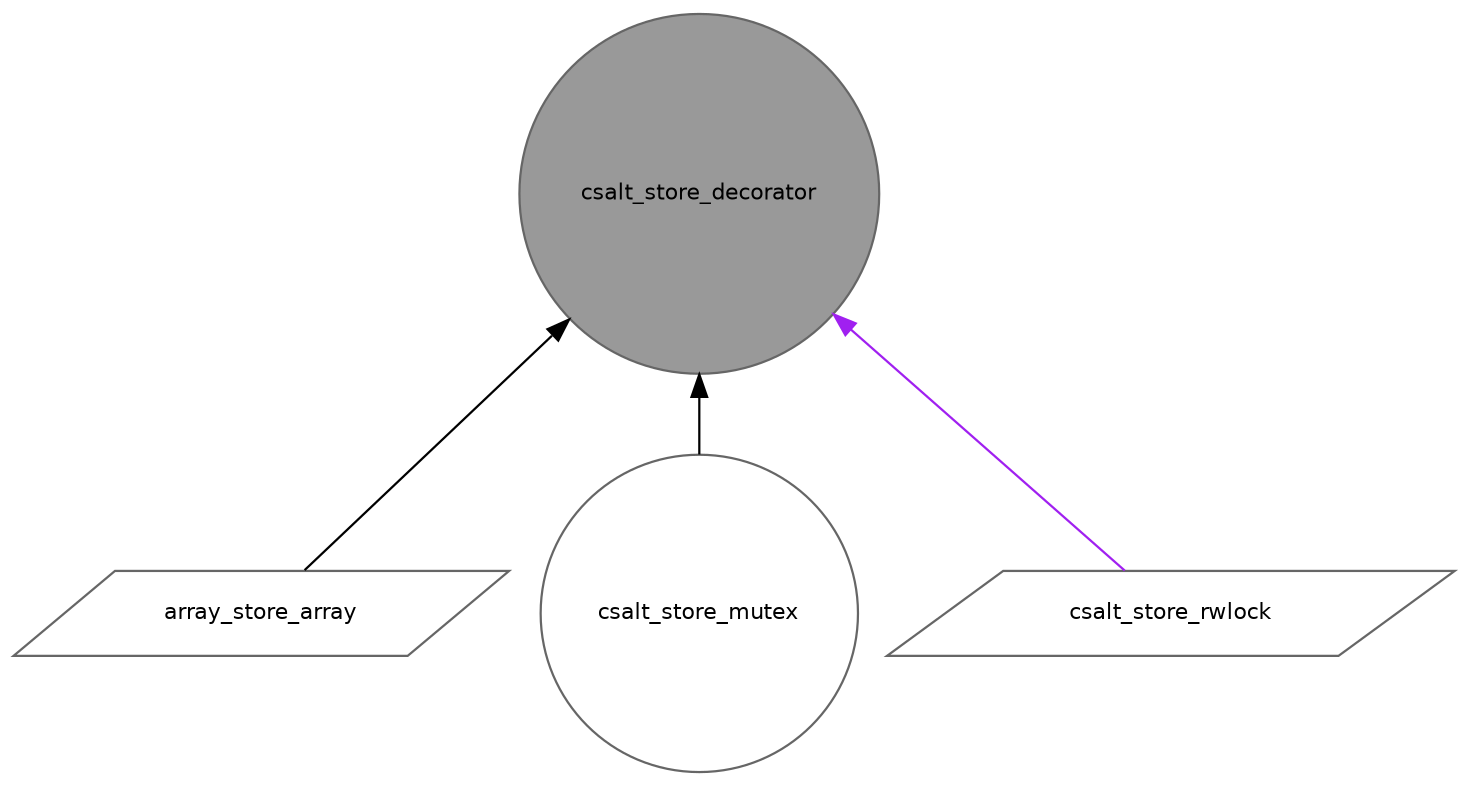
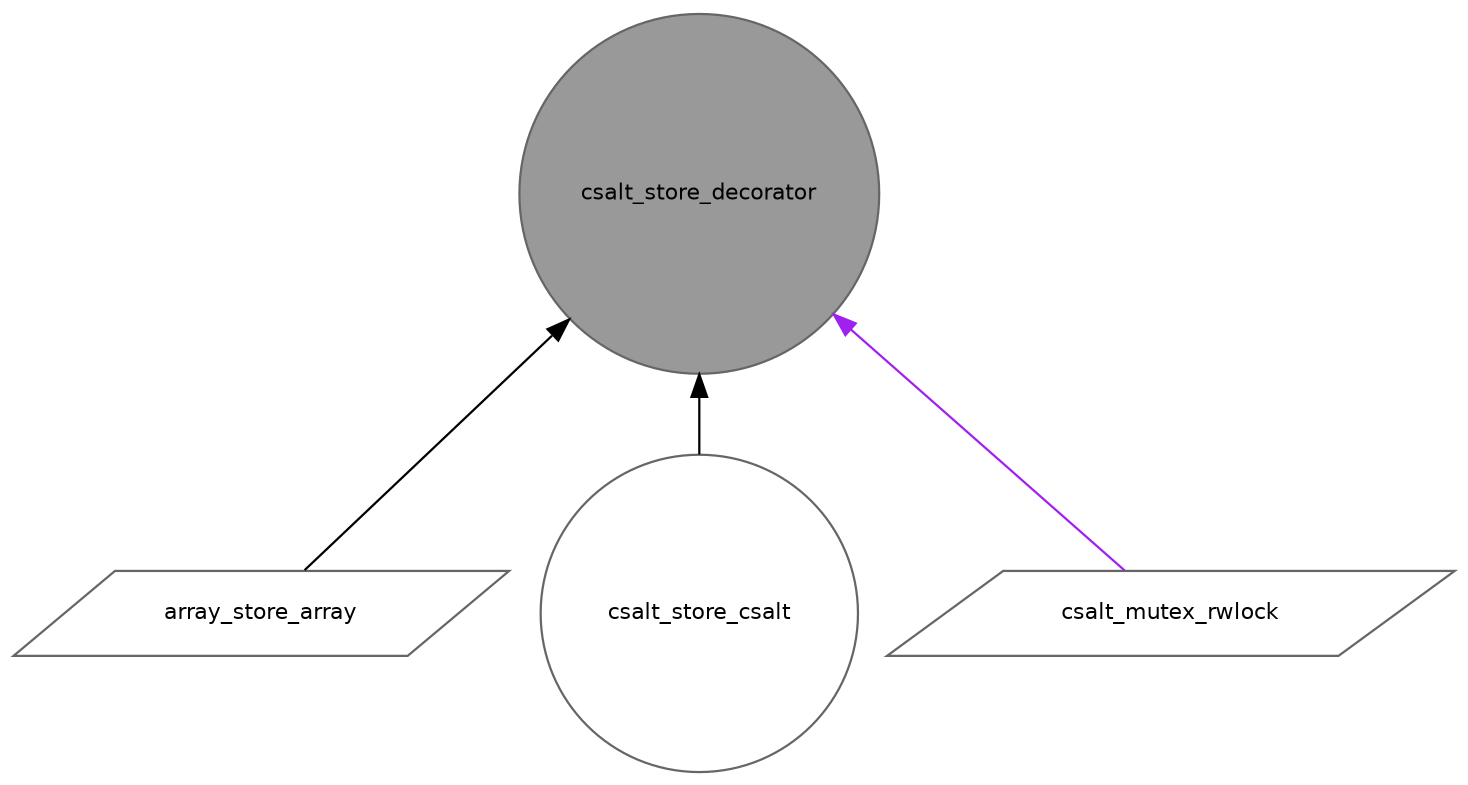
node "csalt_store_mutex": label "csalt_store_mutex" -> "csalt_store_csalt"
node "csalt_store_rwlock": label "csalt_store_rwlock" -> "csalt_mutex_rwlock"
